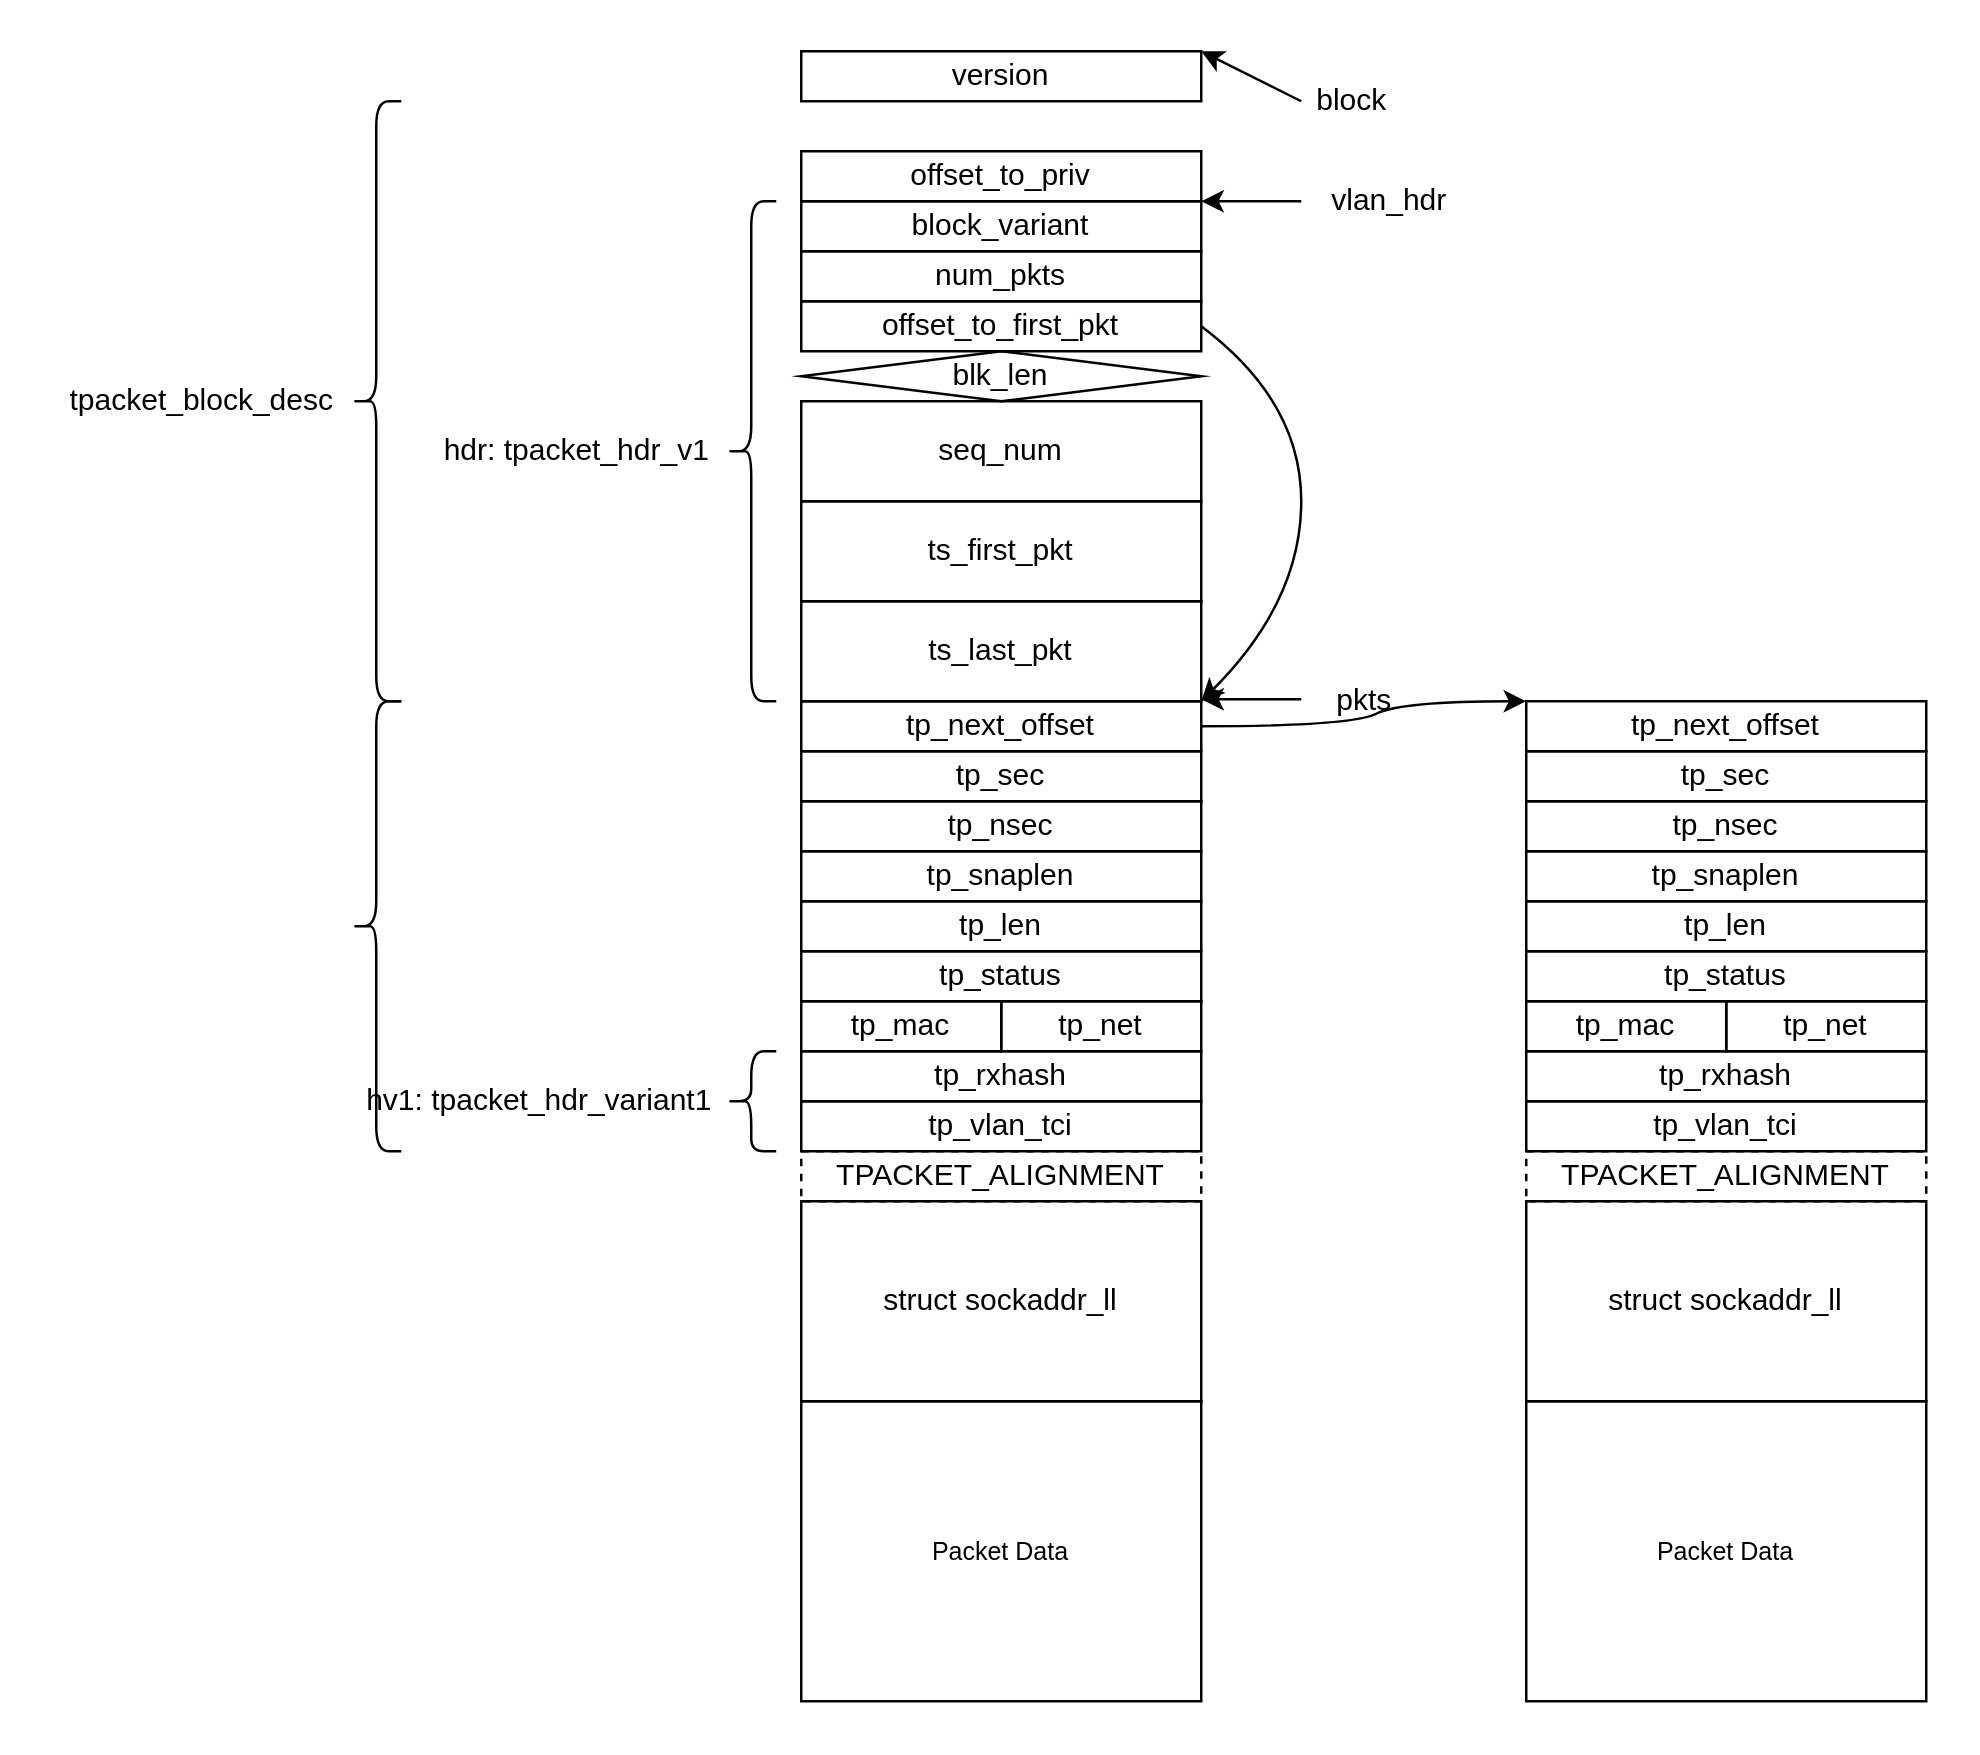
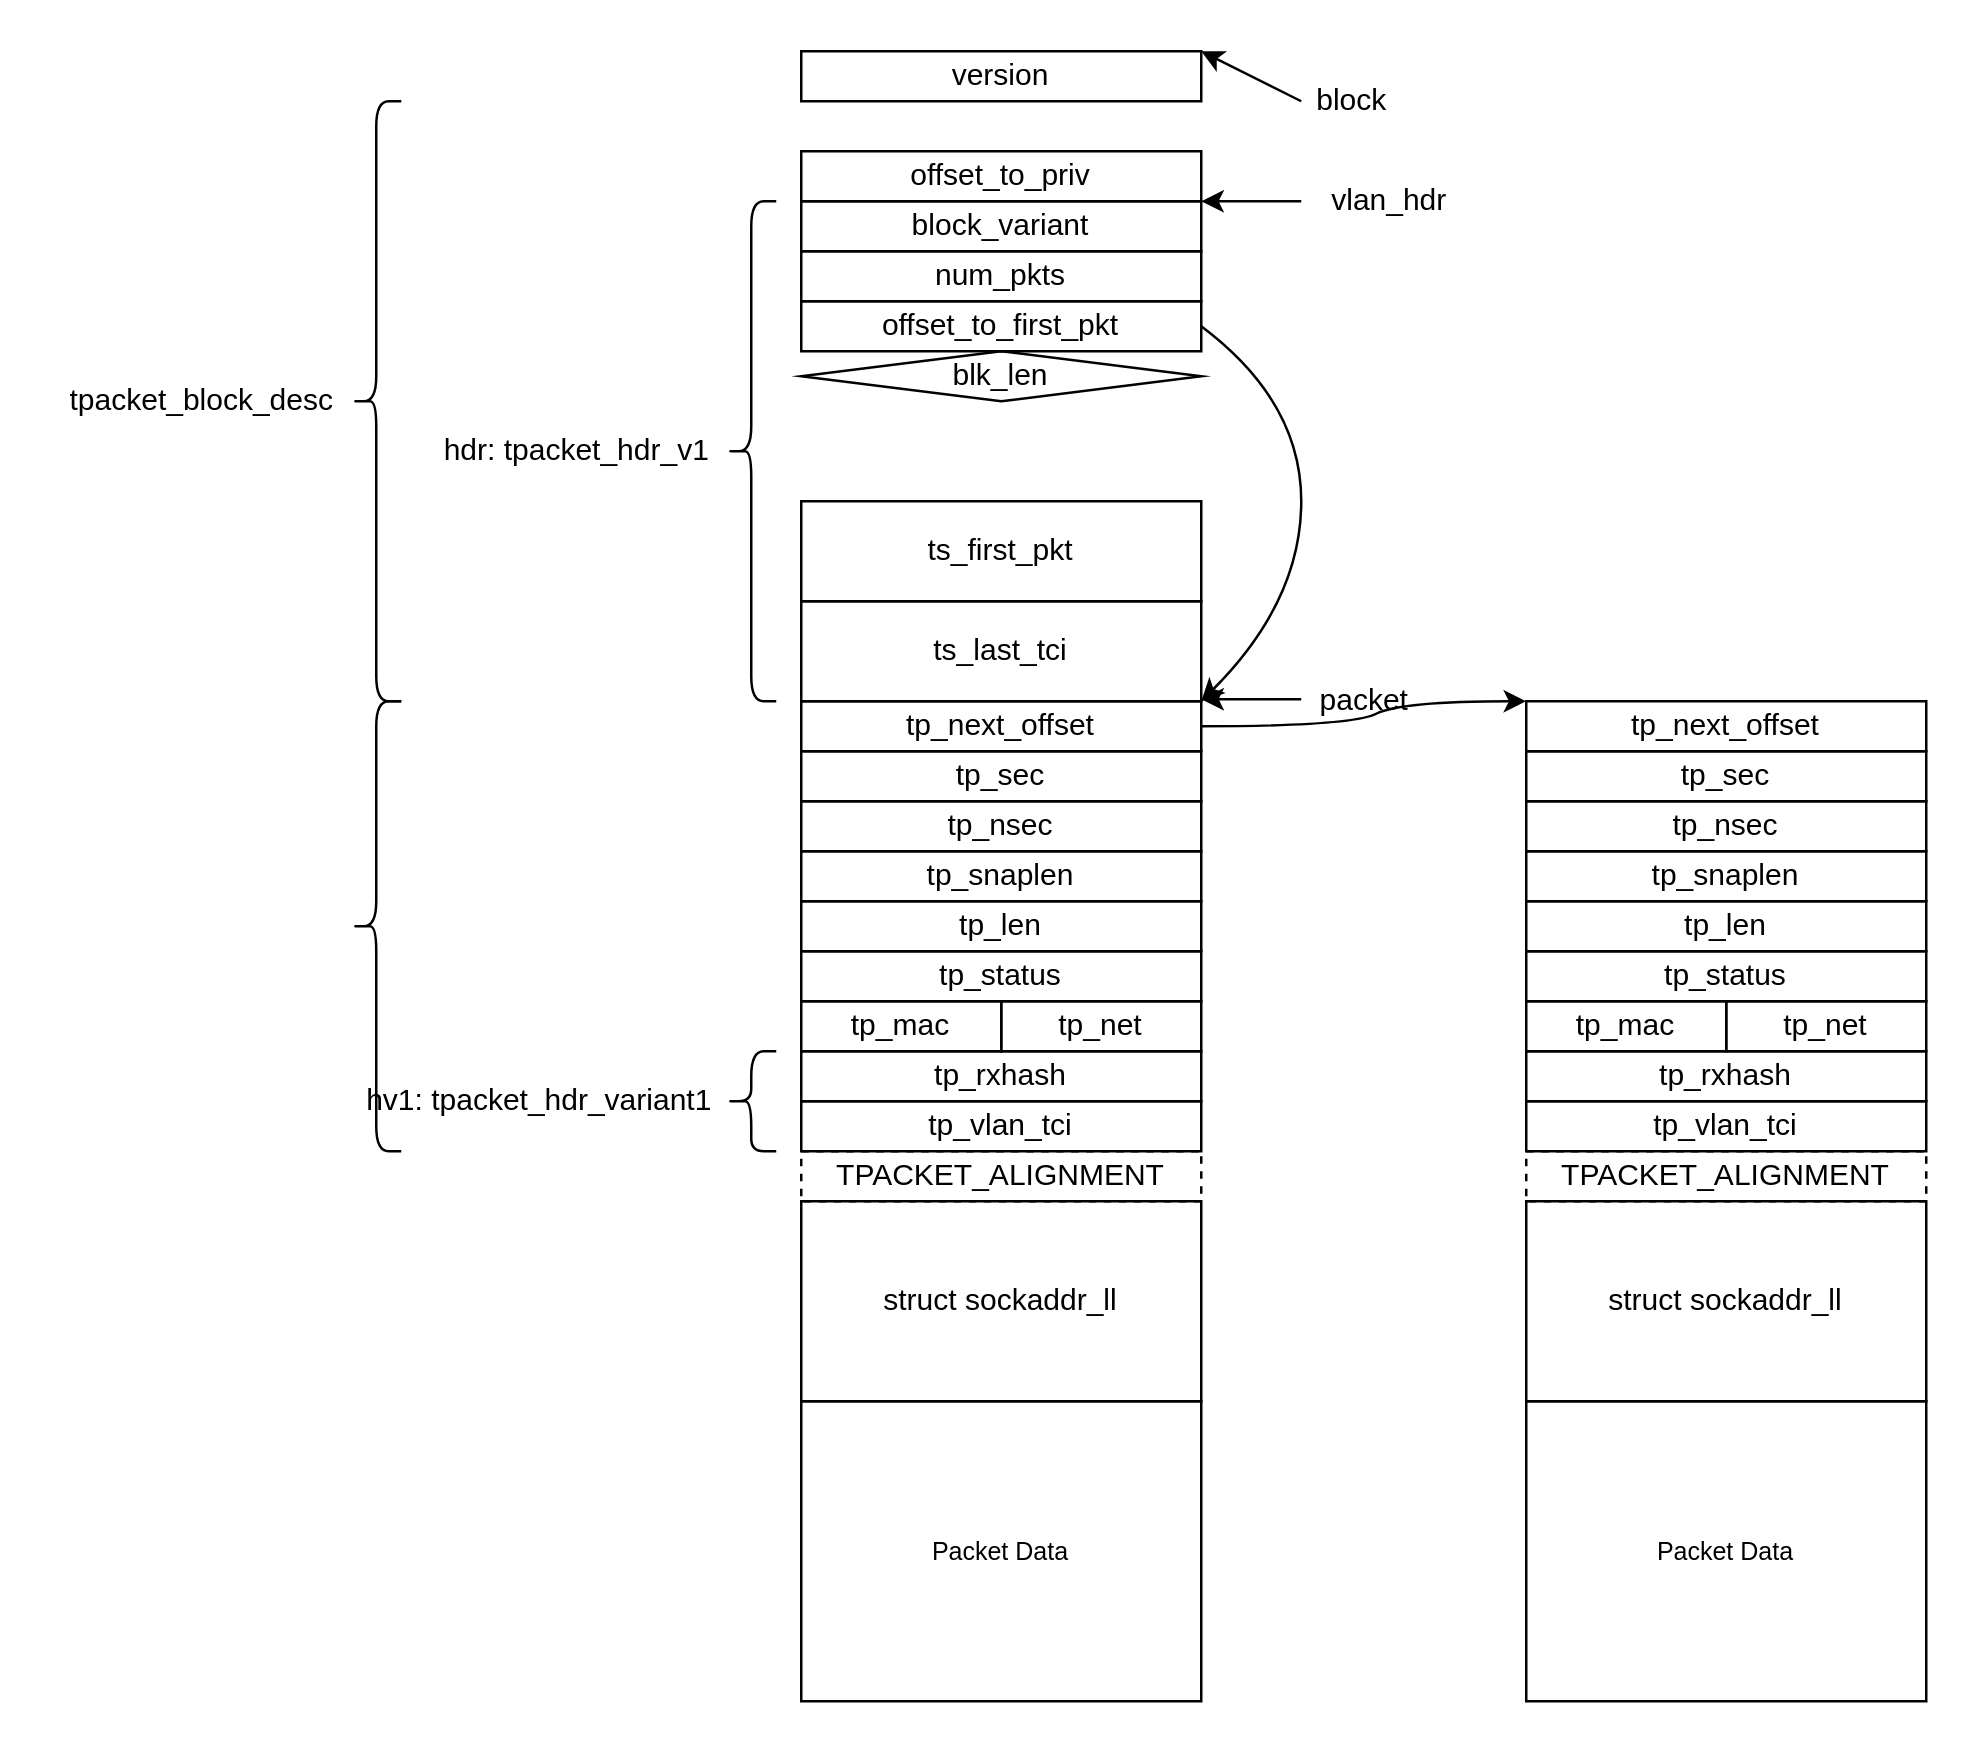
node "seq_num": removed
node "ts_last_pkt": label "ts_last_pkt" -> "ts_last_tci"
node "pkts": label "pkts" -> "packet"
